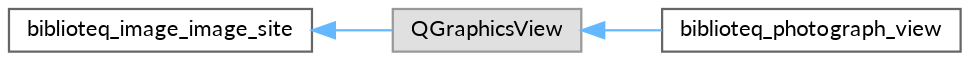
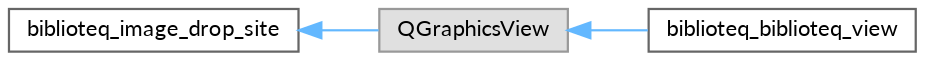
node "biblioteq_image_image_site": label "biblioteq_image_image_site" -> "biblioteq_image_drop_site"
node "biblioteq_photograph_view": label "biblioteq_photograph_view" -> "biblioteq_biblioteq_view"
